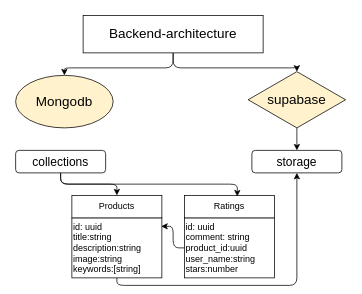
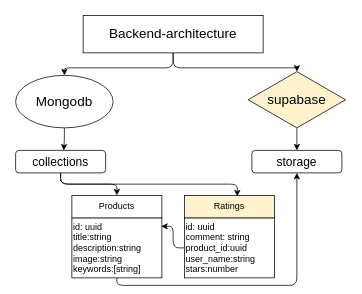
node "Mongodb": fillcolor #fff2cc -> #ffffff
edge "Mongodb" -> "collections": added
node "Ratings": fillcolor #ffffff -> #fff2cc
